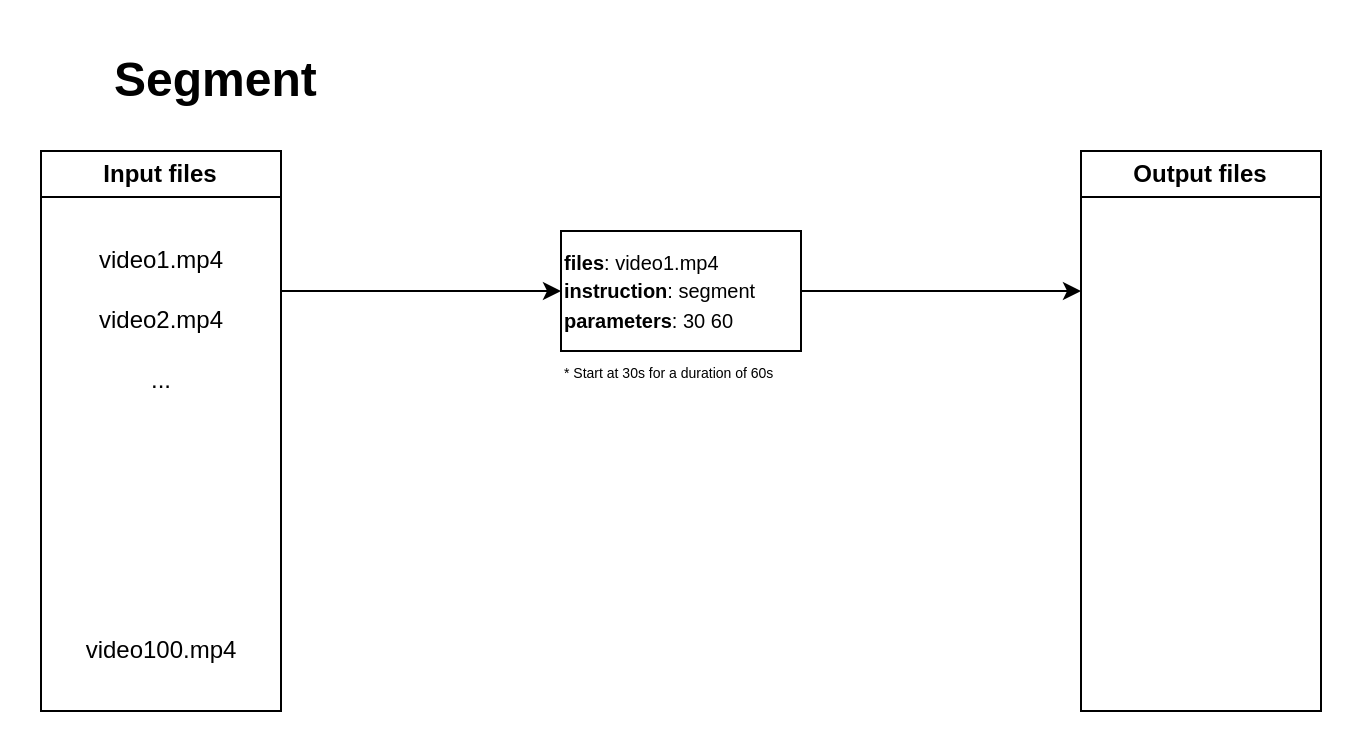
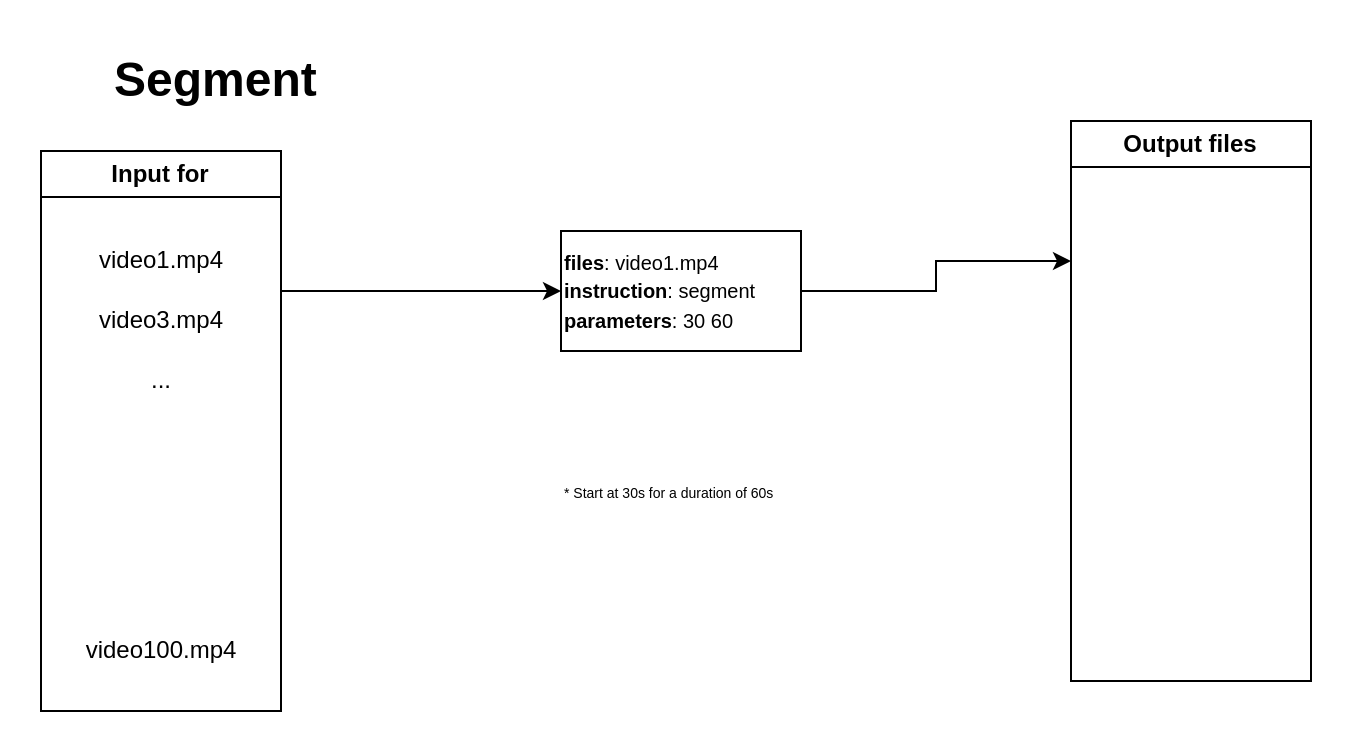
node "Input files": label "Input files" -> "Input for"
node "video2.mp4": label "video2.mp4" -> "video3.mp4"
node "* Start at 30s for a duration of 60s": moved (681, 371) -> (681, 491)
node "Output files": moved (1201, 431) -> (1191, 401)
